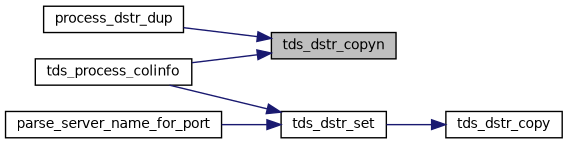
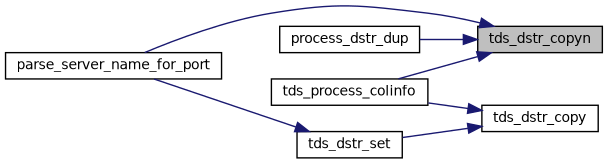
edge "parse_server_name_for_port" -> "tds_dstr_copyn": added
edge "tds_process_colinfo" -> "tds_dstr_set": now "tds_process_colinfo" -> "tds_dstr_copy"
